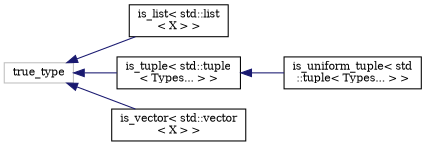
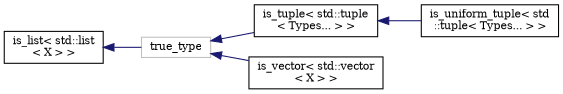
edge "is_list< std::list < X > >" -> "true_type": reversed
